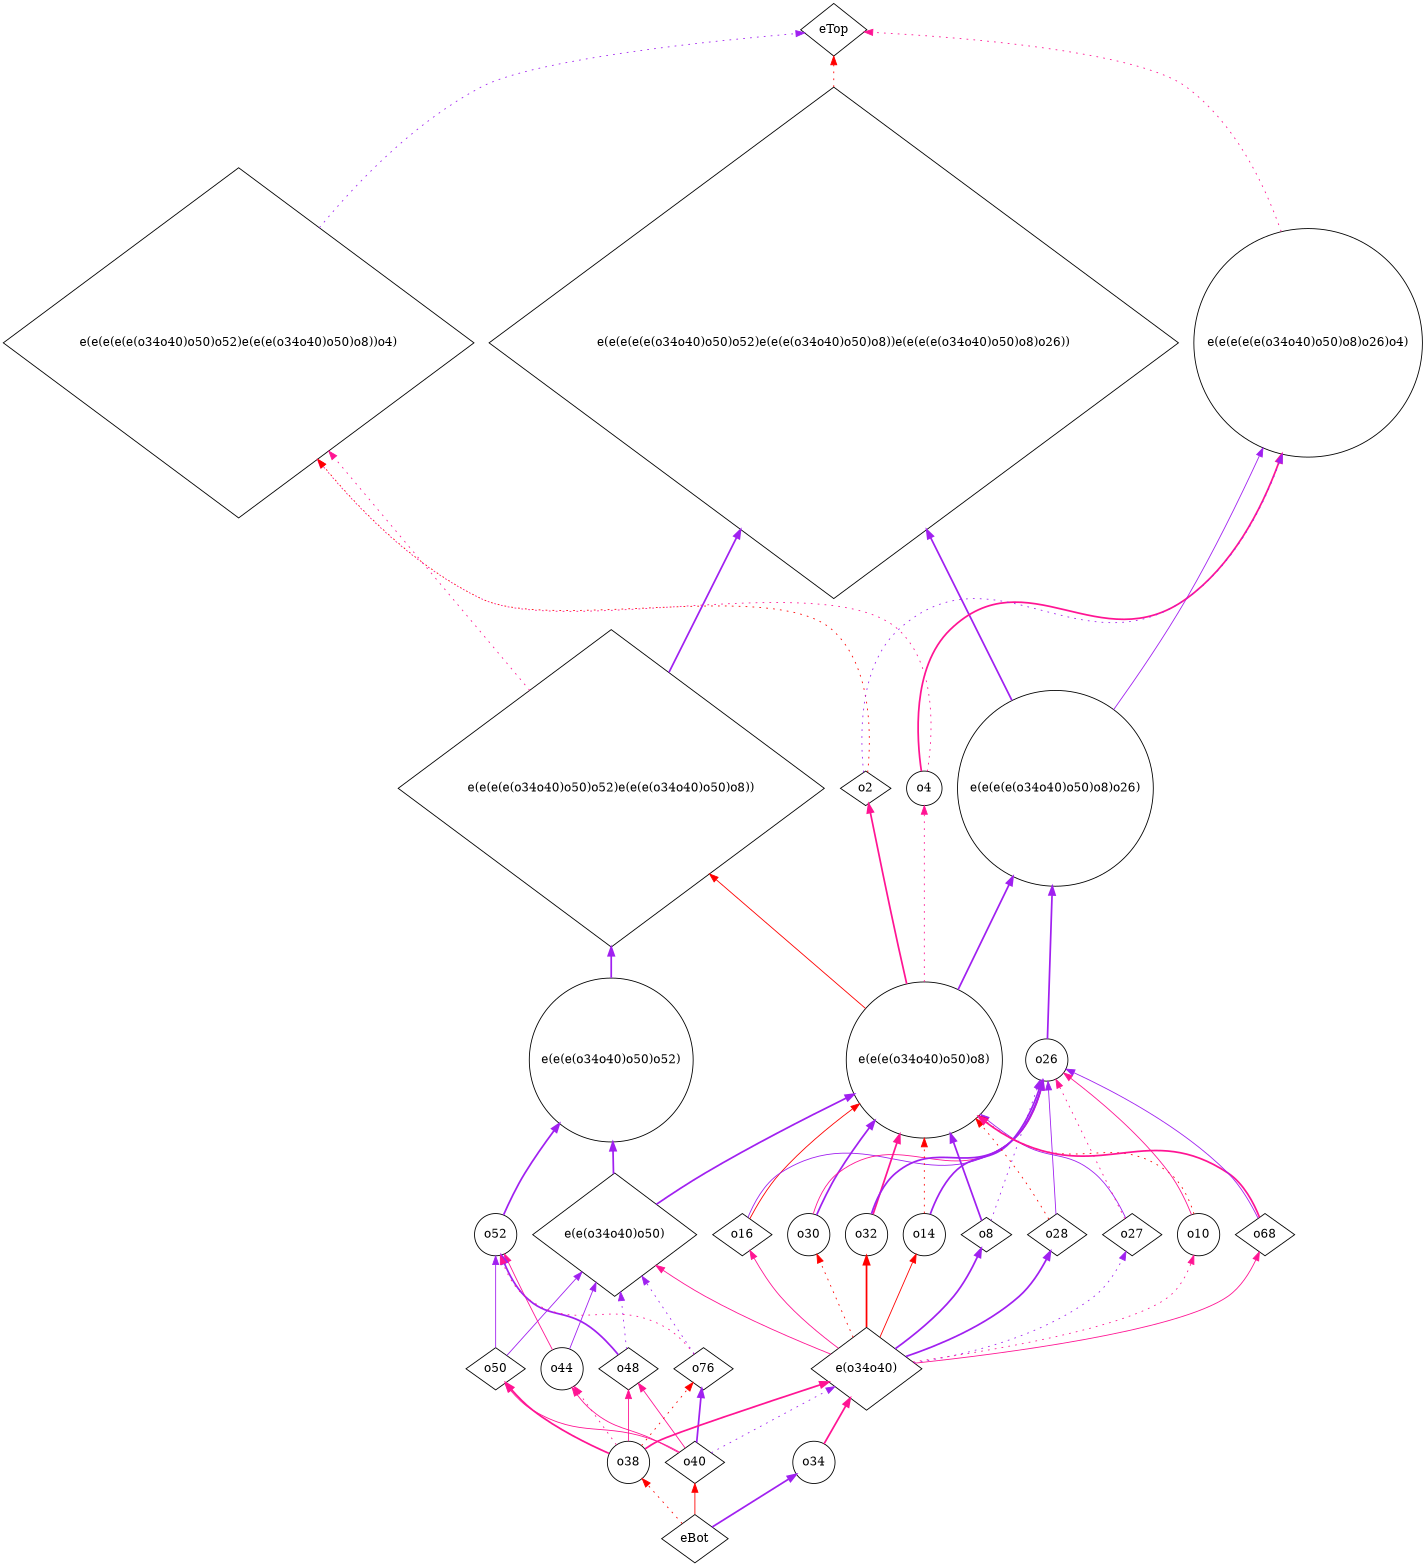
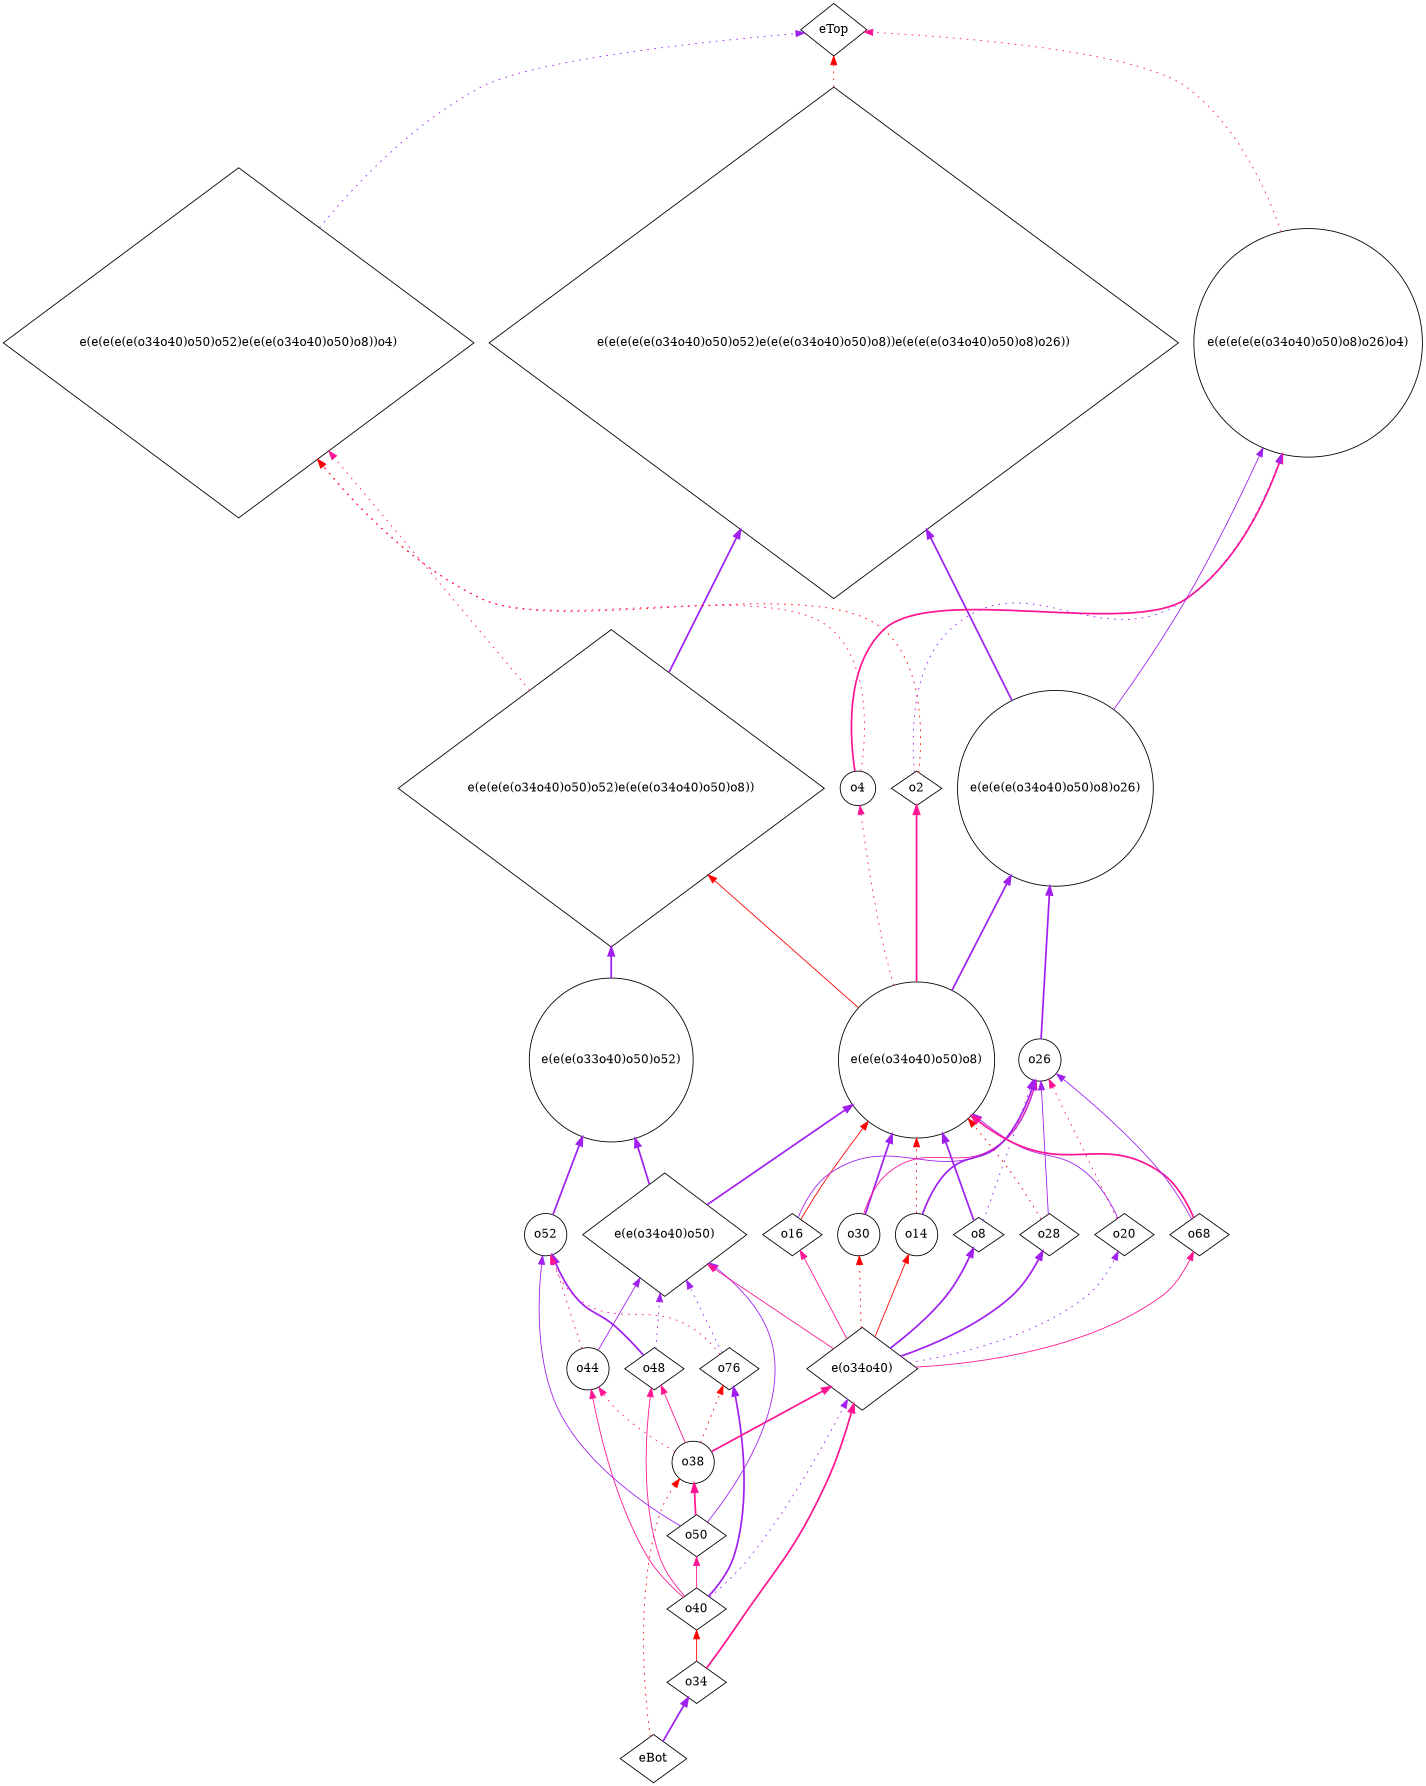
node "e(e(e(o34o40)o50)o52)": label "e(e(e(o34o40)o50)o52)" -> "e(e(e(o33o40)o50)o52)"
node "o32": removed
node "o27": label "o27" -> "o20"
node "o10": removed
edge "o44" -> "o52": style solid -> dotted
edge "o38" -> "o50": reversed
node "o34": shape ellipse -> diamond
edge "eBot" -> "o40": now "o34" -> "o40"
